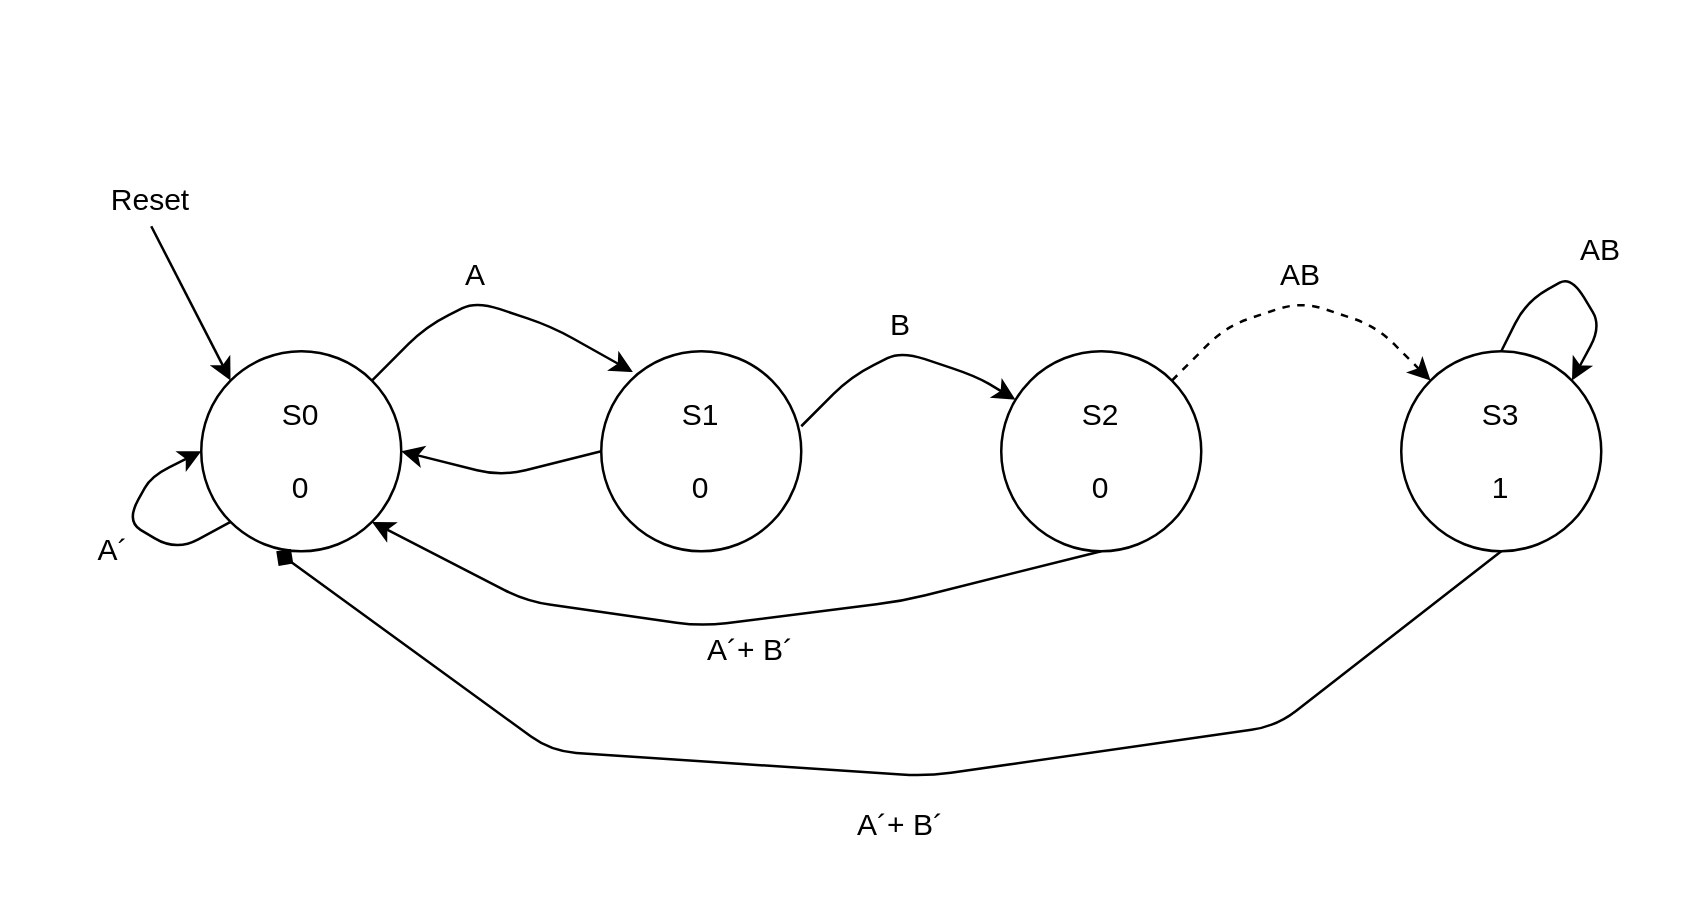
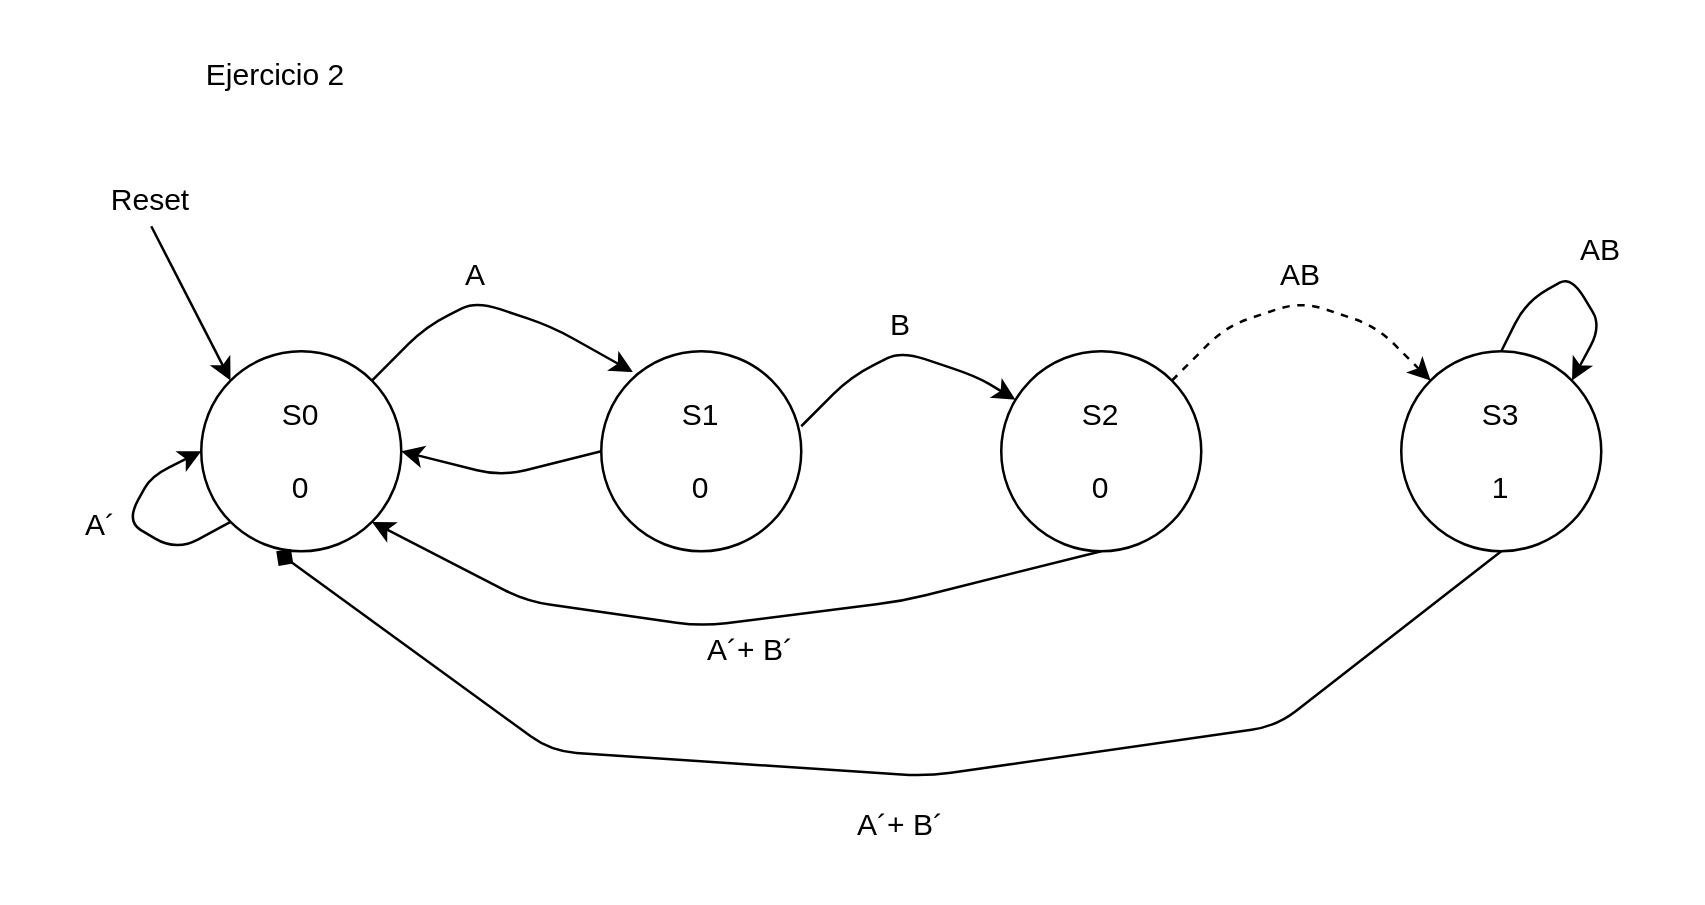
node "Ejercicio 2": added
node "A´": moved (114, 551) -> (101, 526)
